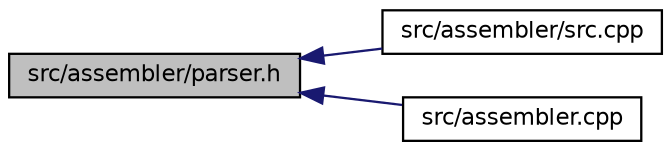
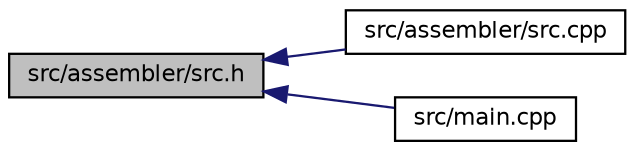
node "src/assembler/parser.h": label "src/assembler/parser.h" -> "src/assembler/src.h"
node "src/assembler.cpp": label "src/assembler.cpp" -> "src/main.cpp"
